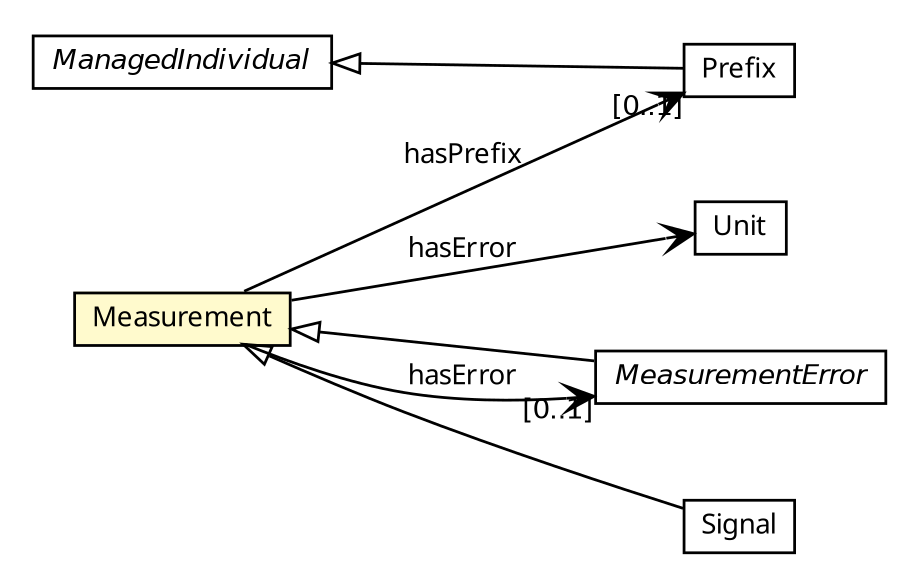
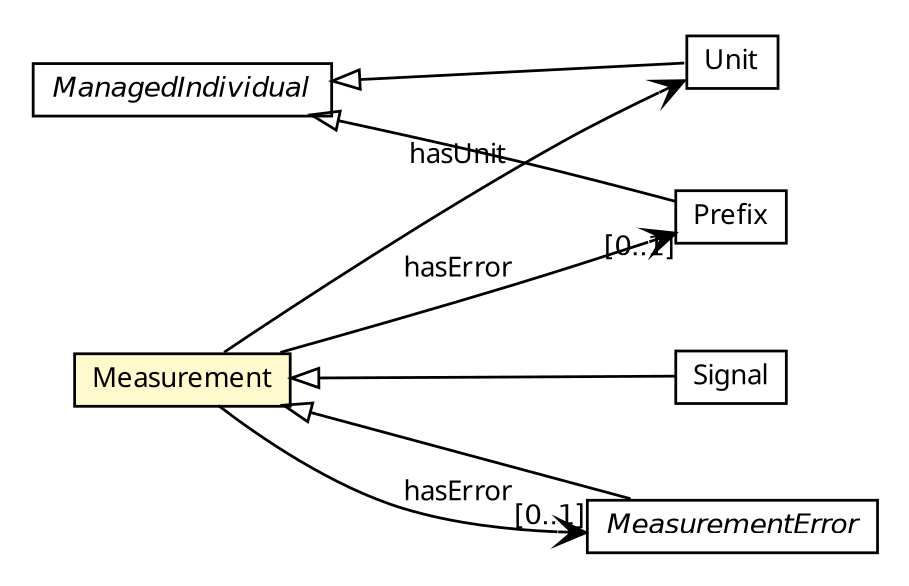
edge "Unit" -> "ManagedIndividual": added
edge "Measurement" -> "Prefix": label "hasPrefix" -> "hasError"
edge "Measurement" -> "Unit": label "hasError" -> "hasUnit"
